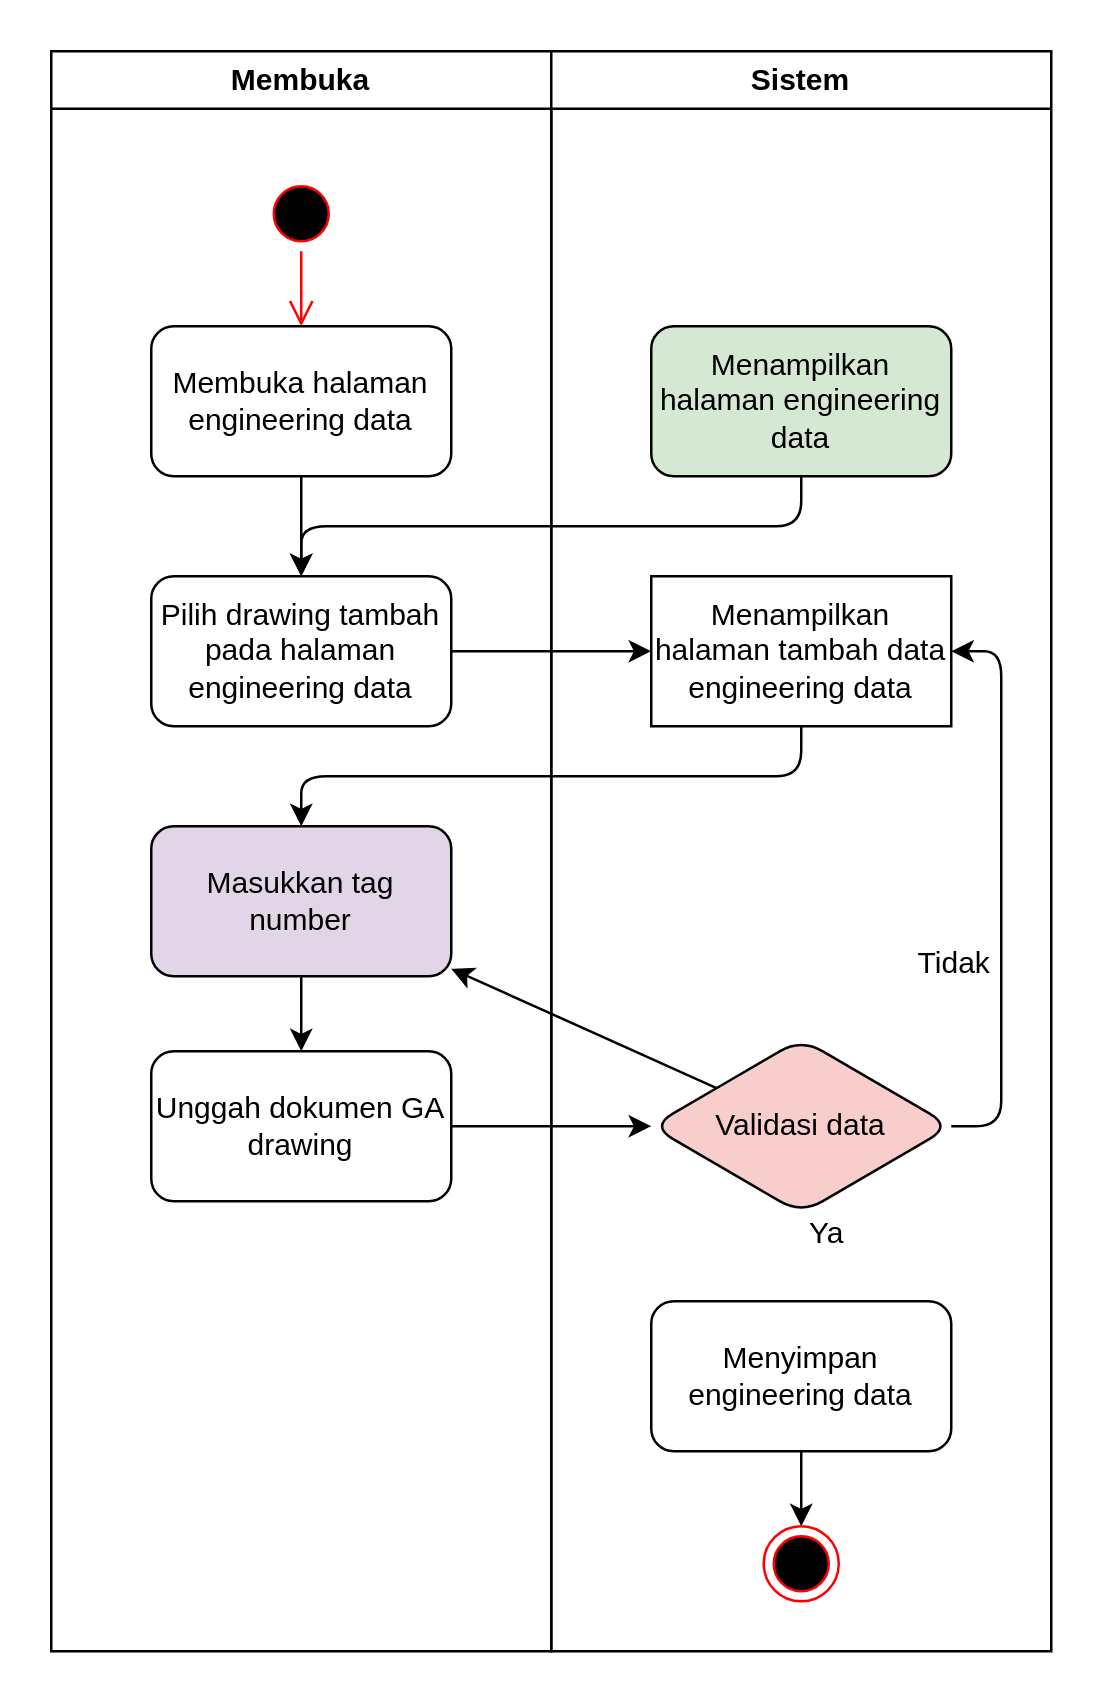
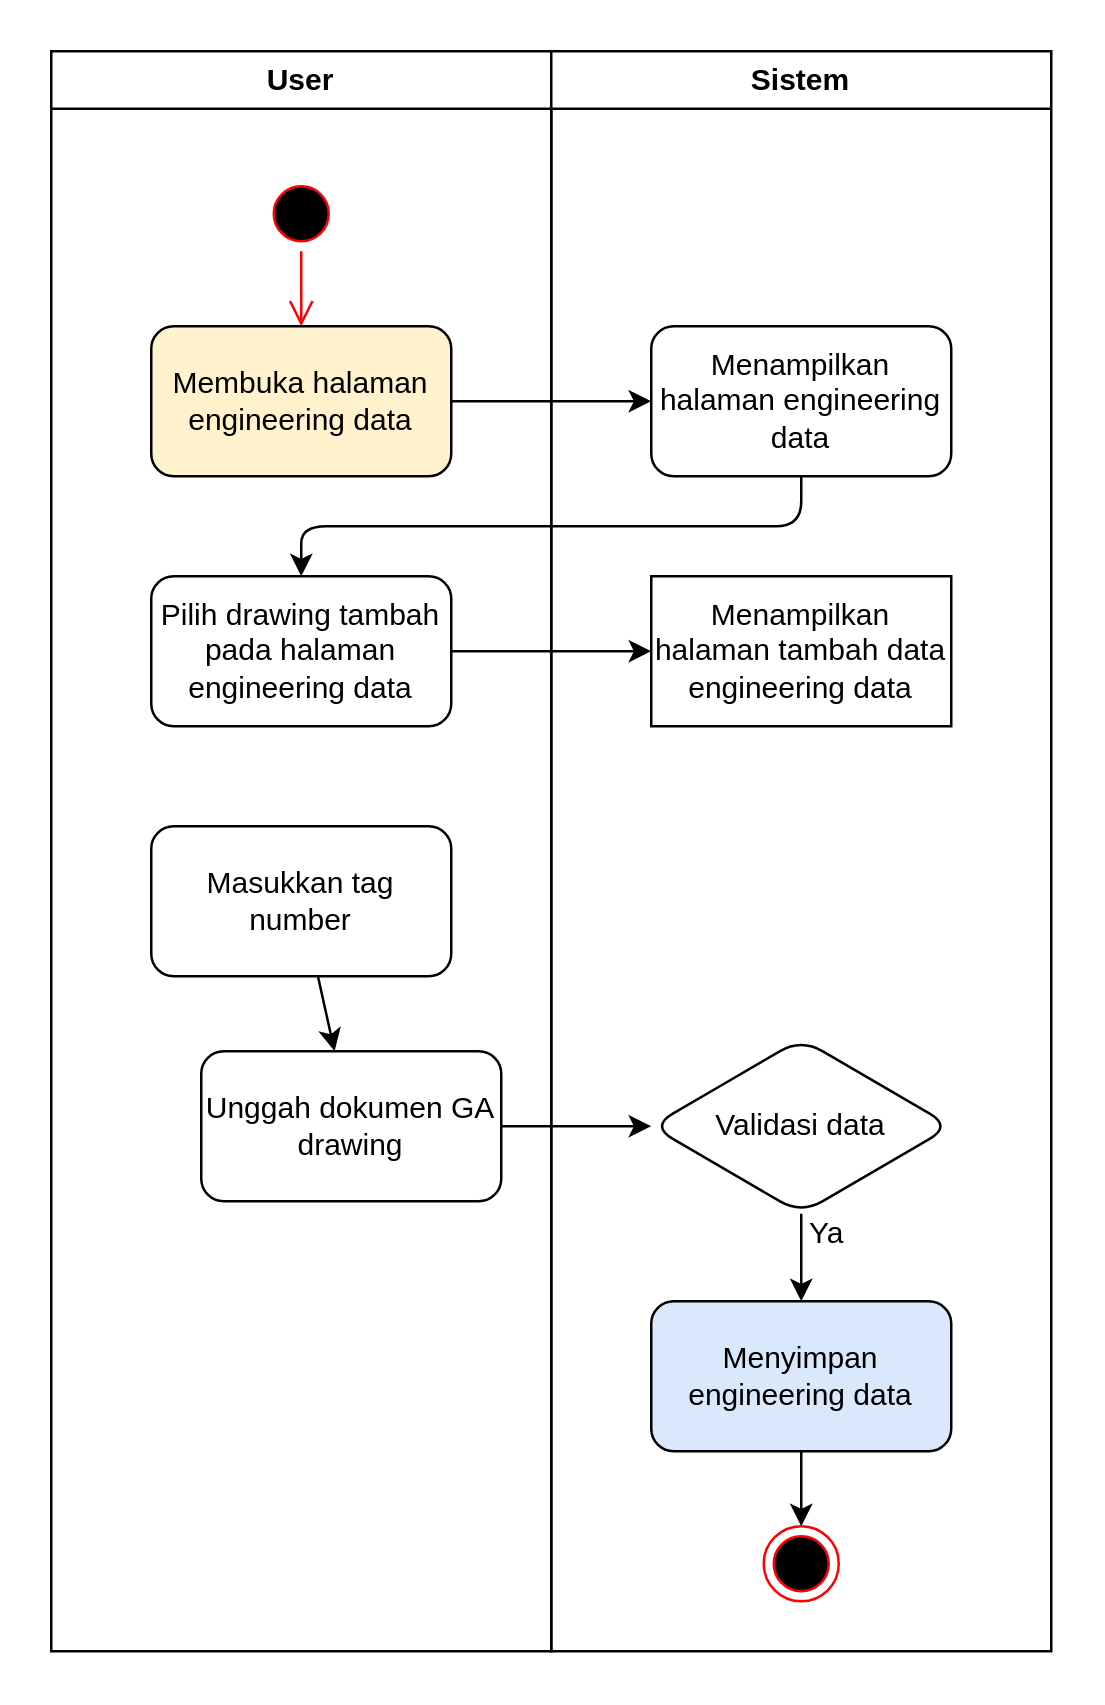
node "Membuka": label "Membuka" -> "User"
node "Membuka halaman engineering data": fillcolor #ffffff -> #fff2cc
node "Menampilkan halaman engineering data": fillcolor #d5e8d4 -> #ffffff
edge "Membuka halaman engineering data" -> "Pilih drawing tambah pada halaman engineering data": now "Membuka halaman engineering data" -> "Menampilkan halaman engineering data"
edge "Menampilkan halaman tambah data engineering data" -> "Masukkan tag number": removed
edge "Validasi data" -> "Menampilkan halaman tambah data engineering data": removed
node "Masukkan tag number": fillcolor #e1d5e7 -> #ffffff
node "Tidak": removed
edge "Validasi data" -> "Masukkan tag number": now "Validasi data" -> "Menyimpan engineering data"
node "Unggah dokumen GA drawing": moved (301, 1126) -> (351, 1126)
node "Validasi data": fillcolor #f8cecc -> #ffffff
node "Menyimpan engineering data": fillcolor #ffffff -> #dae8fc
